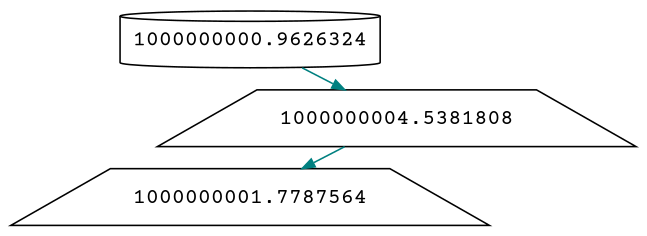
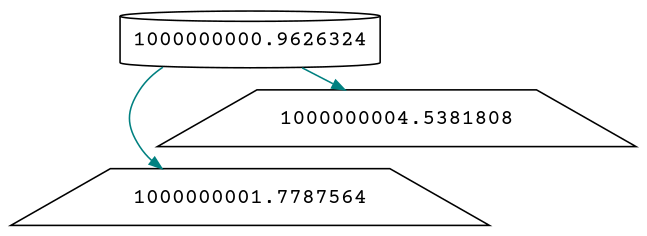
edge "1000000004.5381808" -> "1000000001.7787564": now "1000000000.9626324" -> "1000000001.7787564"
